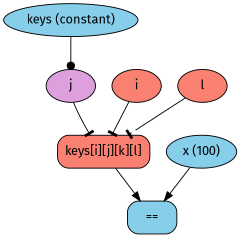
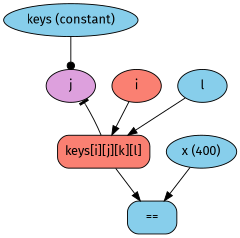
node "l": fillcolor salmon -> skyblue
edge "l" -> "keys[i][j][k][l]": arrowhead tee -> normal
edge "i" -> "keys[i][j][k][l]": arrowhead tee -> normal
edge "j" -> "keys[i][j][k][l]": reversed
node "x (100)": label "x (100)" -> "x (400)"
